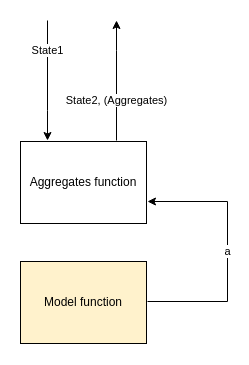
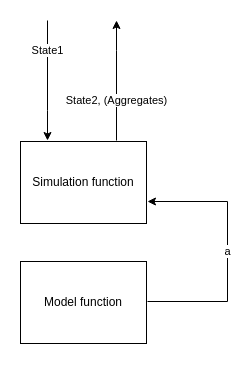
node "Aggregates function": label "Aggregates function" -> "Simulation function"
node "Model function": fillcolor #fff2cc -> #ffffff
